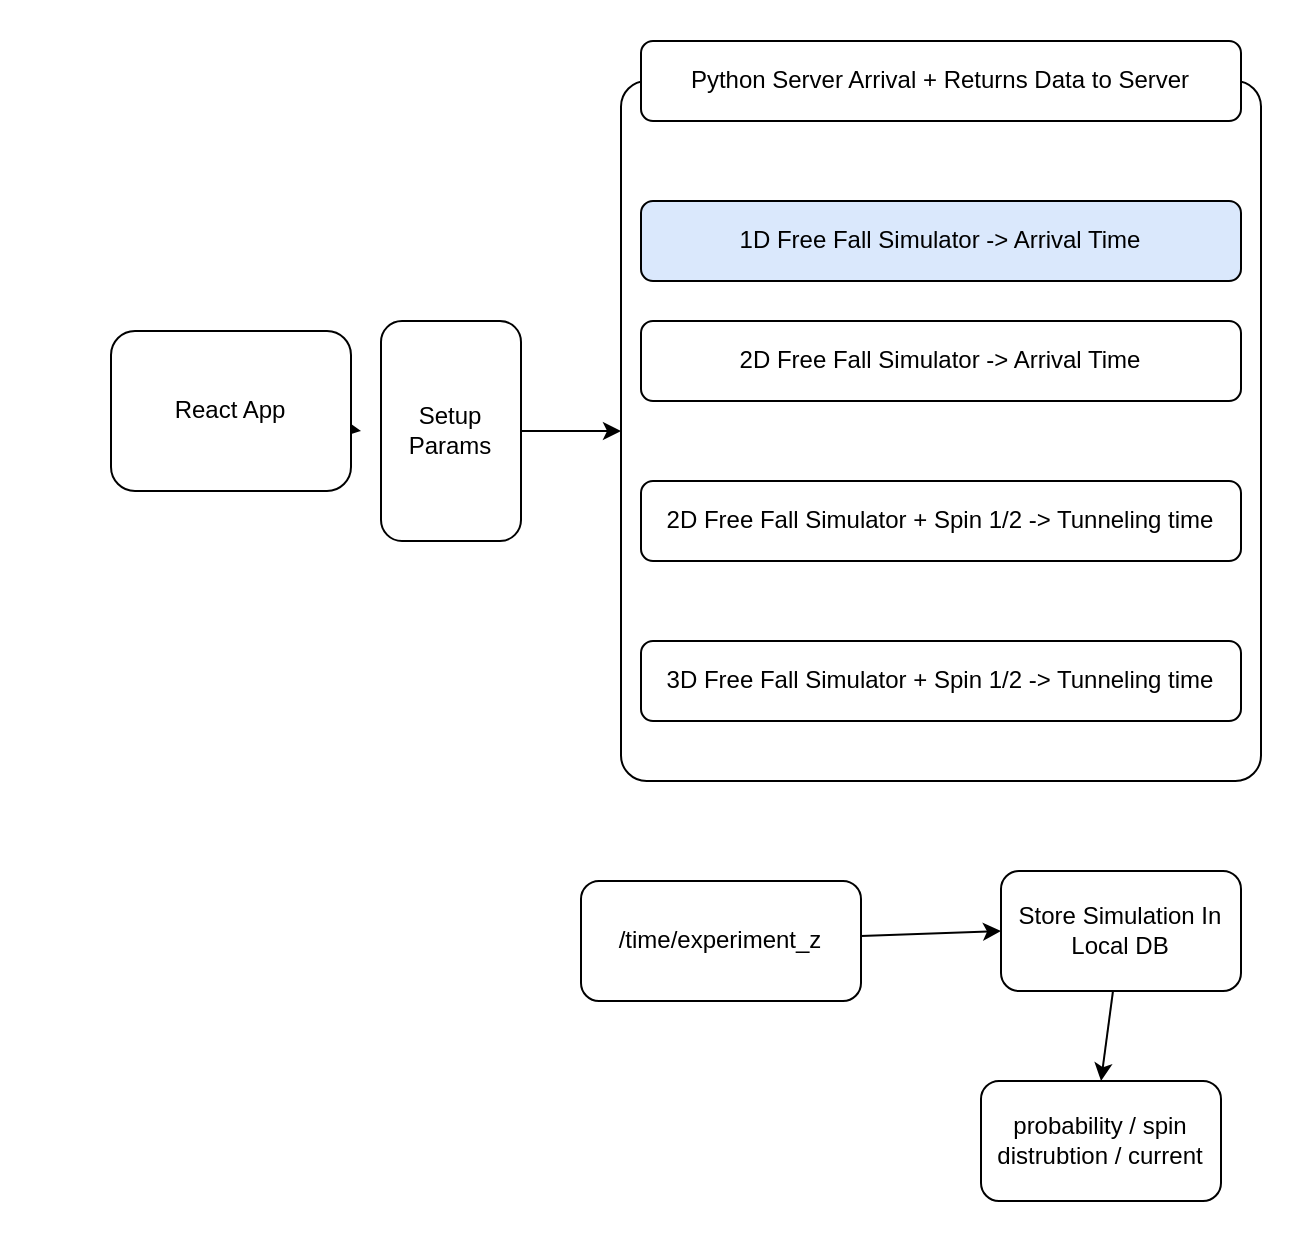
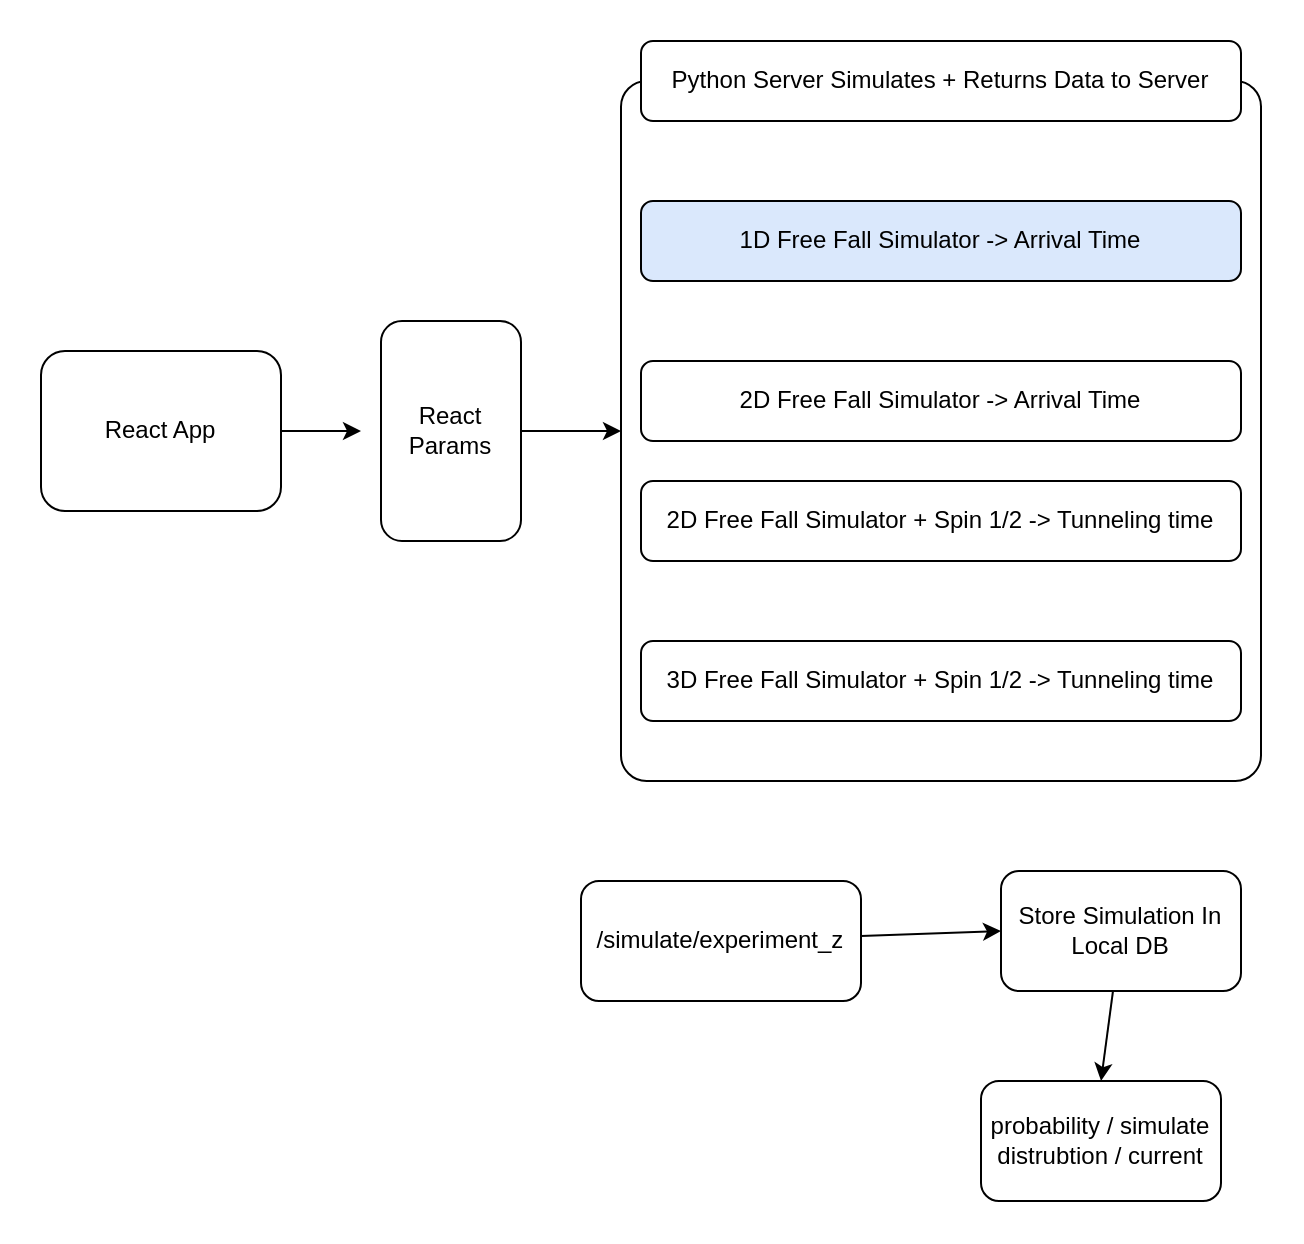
node "Python Server Arrival + Returns Data to Server": label "Python Server Arrival + Returns Data to Server" -> "Python Server Simulates + Returns Data to Server"
node "2D Free Fall Simulator -> Arrival Time": moved (941, 361) -> (941, 401)
node "React App": moved (231, 411) -> (161, 431)
node "Setup Params": label "Setup Params" -> "React Params"
node "/time/experiment_z": label "/time/experiment_z" -> "/simulate/experiment_z"
node "probability / spin distrubtion / current": label "probability / spin distrubtion / current" -> "probability / simulate distrubtion / current"
